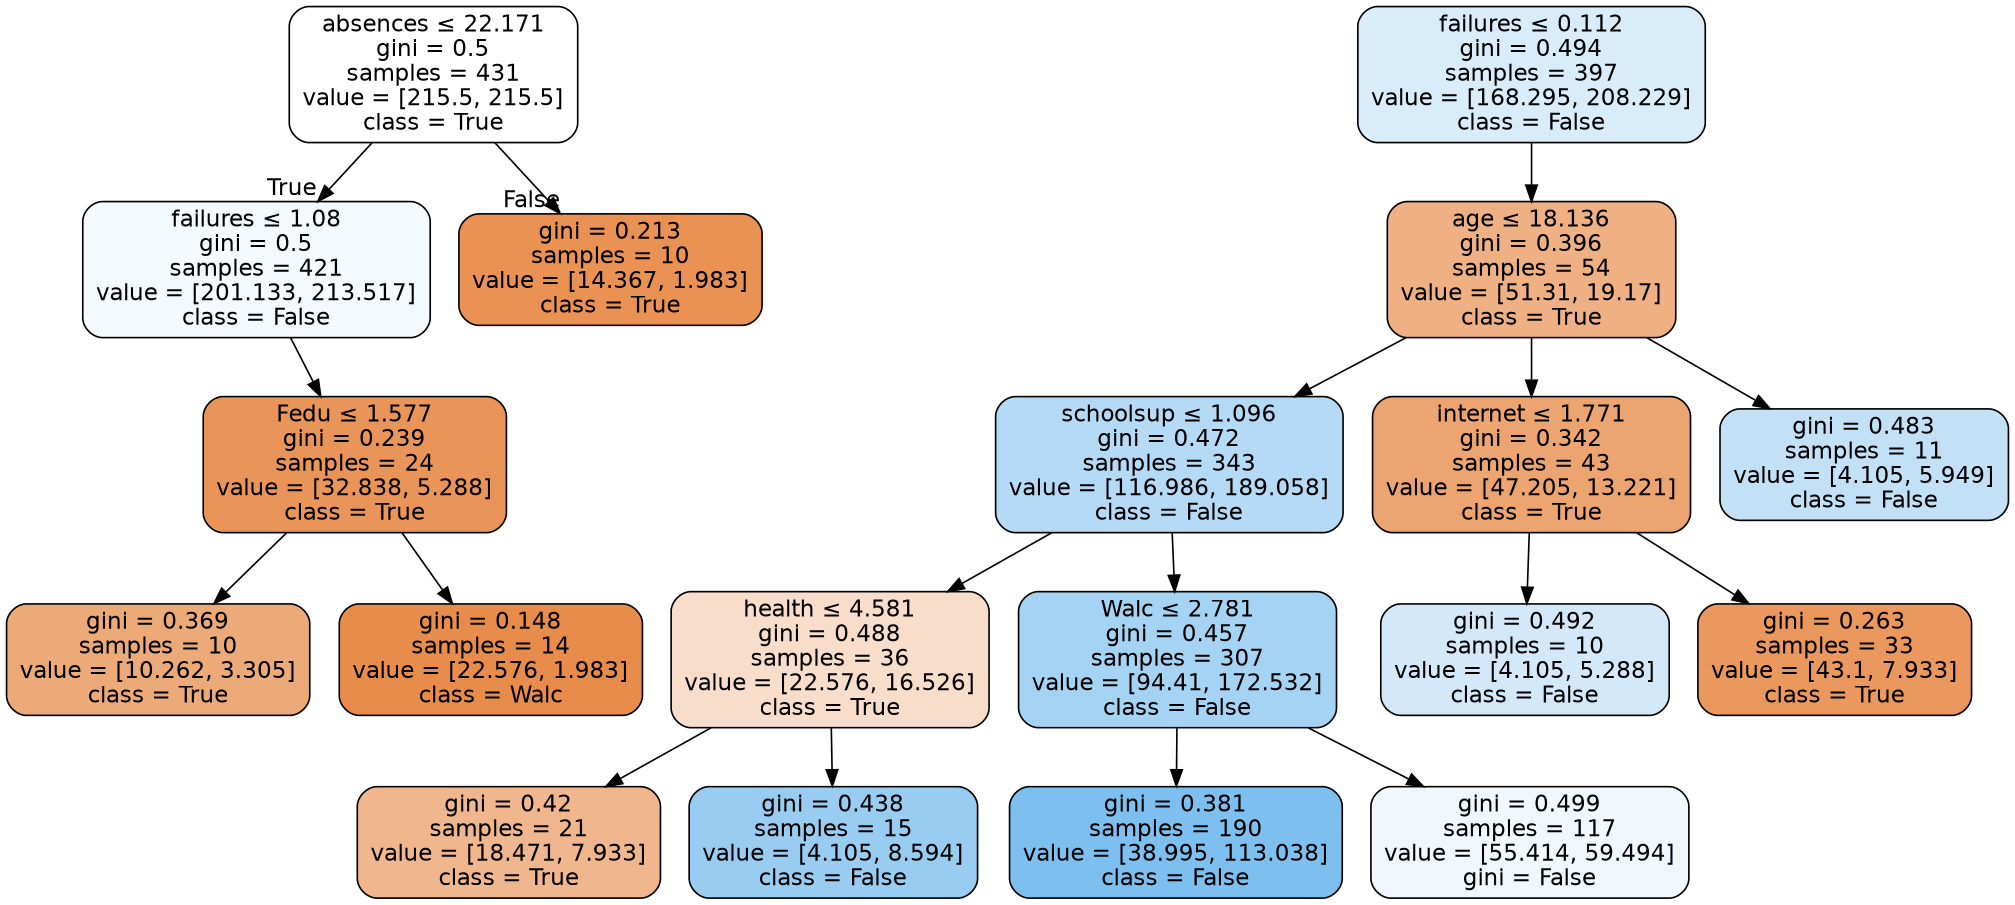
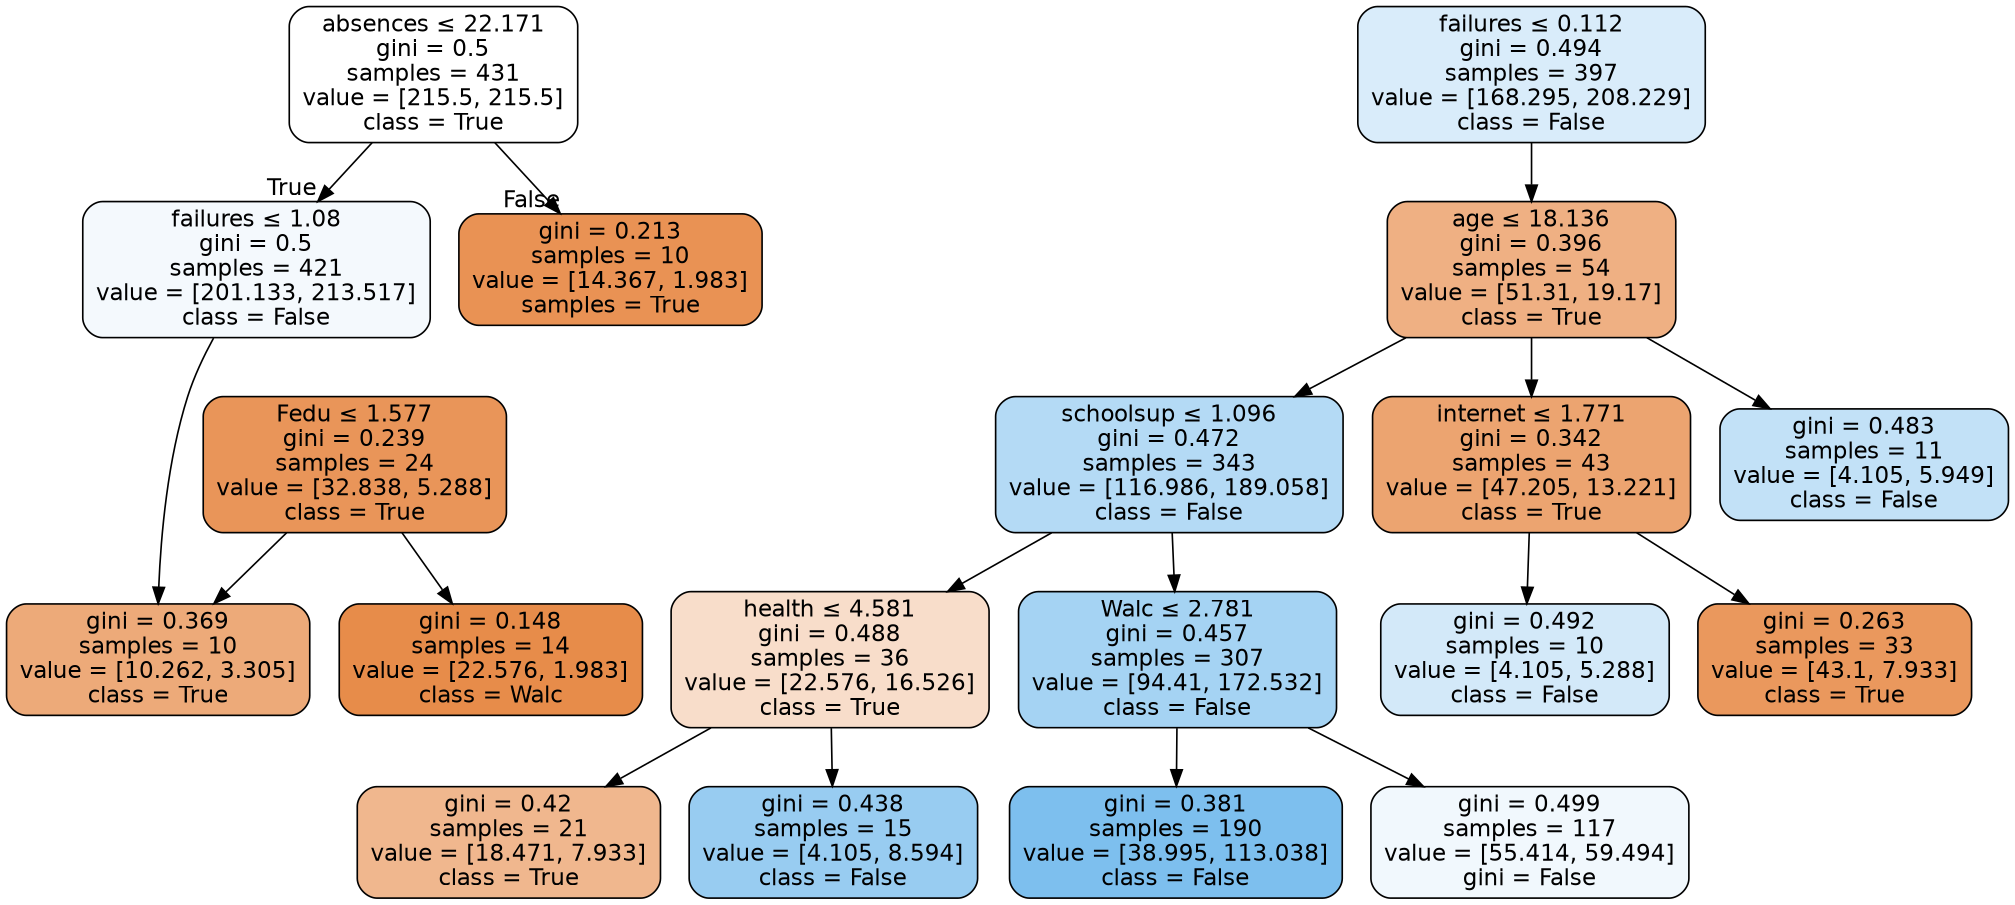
node "gini = 0.213": text "class = True" -> "samples = True"
edge "failures ≤ 1.08" -> "Fedu ≤ 1.577": now "failures ≤ 1.08" -> "gini = 0.369"
